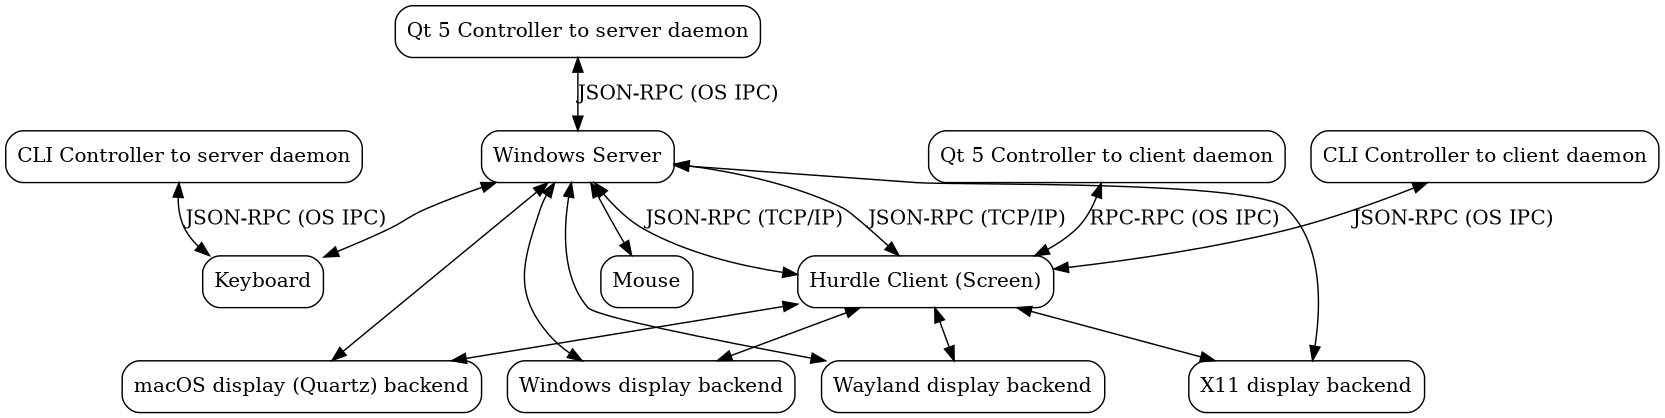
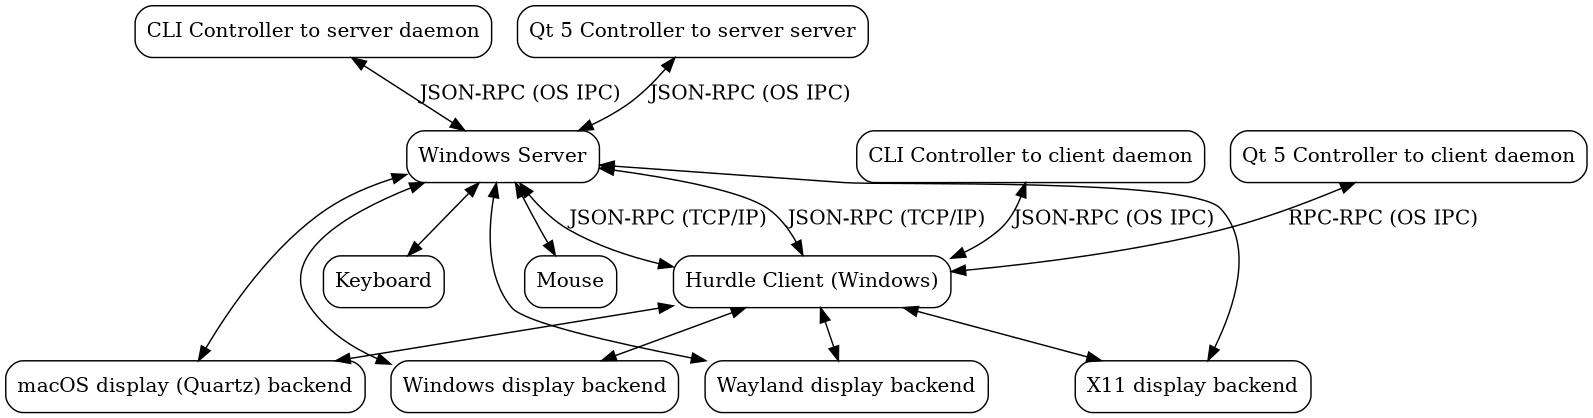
node "Qt 5 Controller to server daemon": label "Qt 5 Controller to server daemon" -> "Qt 5 Controller to server server"
edge "CLI Controller to server daemon" -- "Keyboard": now "CLI Controller to server daemon" -- "Windows Server"
node "Hurdle Client (Screen)": label "Hurdle Client (Screen)" -> "Hurdle Client (Windows)"
